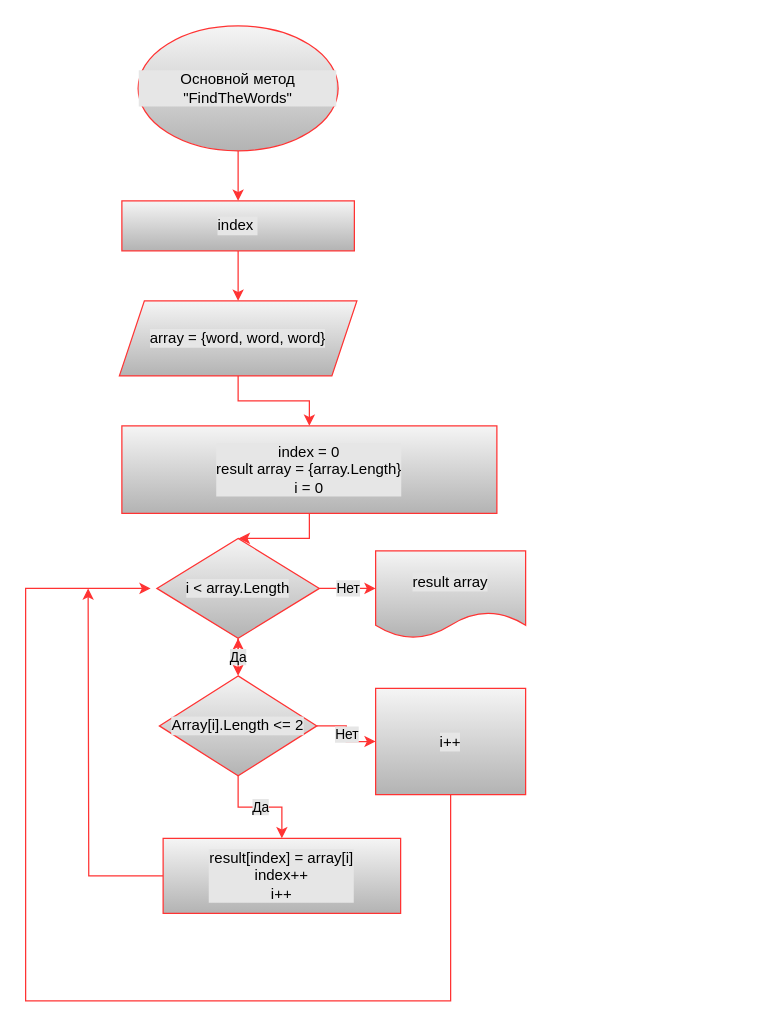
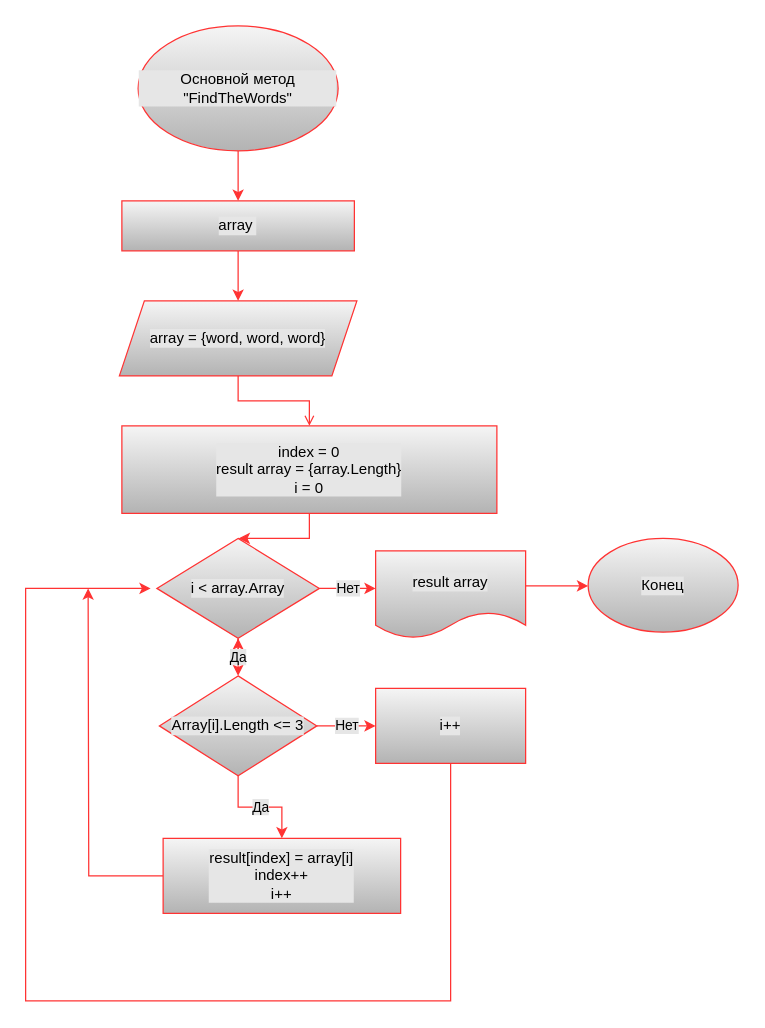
node "index": label "index" -> "array"
edge "array = {word, word, word}" -> "index = 0 result array = {array.Length} i = 0": arrowhead classic -> open
node "Конец": added
edge "result array" -> "Конец": added
node "i < array.Length": label "i < array.Length" -> "i < array.Array"
node "Array[i].Length <= 2": label "Array[i].Length <= 2" -> "Array[i].Length <= 3"
node "i++": size 150x106 -> 150x75
